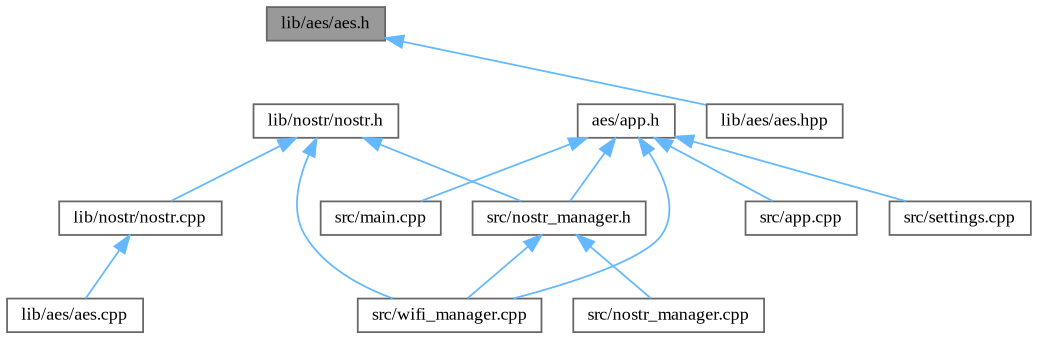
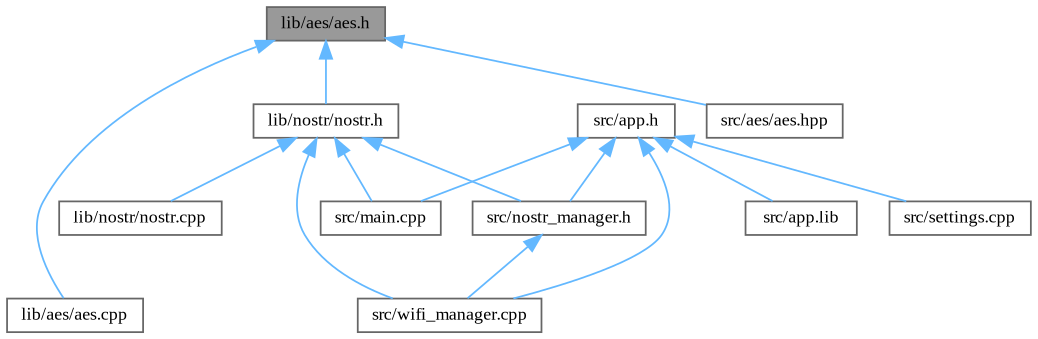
edge "lib/nostr/nostr.h" -> "lib/aes/aes.h": added
node "aes/app.h": label "aes/app.h" -> "src/app.h"
node "lib/aes/aes.hpp": label "lib/aes/aes.hpp" -> "src/aes/aes.hpp"
edge "src/main.cpp" -> "lib/nostr/nostr.h": added
node "src/app.cpp": label "src/app.cpp" -> "src/app.lib"
edge "lib/aes/aes.cpp" -> "lib/nostr/nostr.cpp": now "lib/aes/aes.cpp" -> "lib/aes/aes.h"
node "src/nostr_manager.cpp": removed
